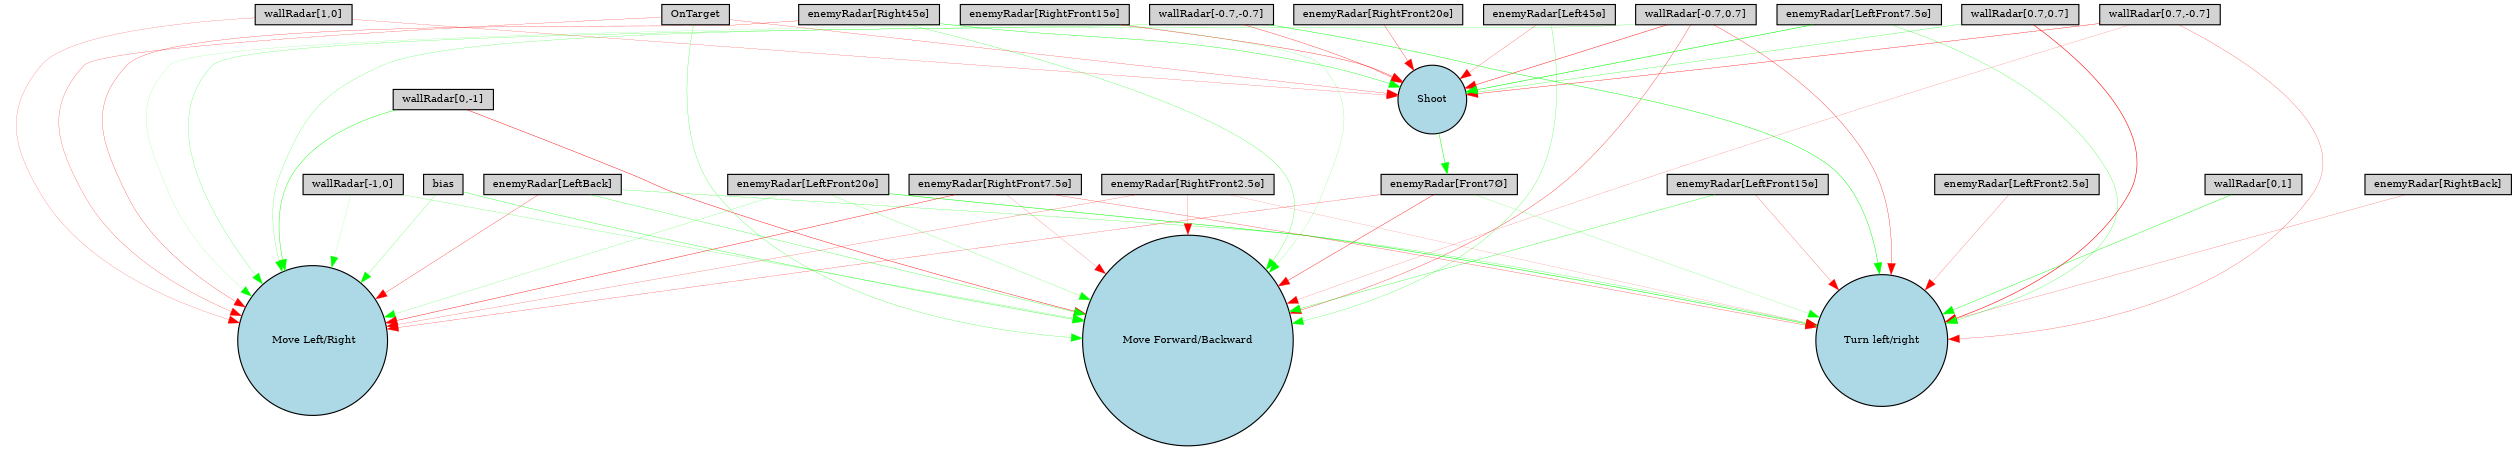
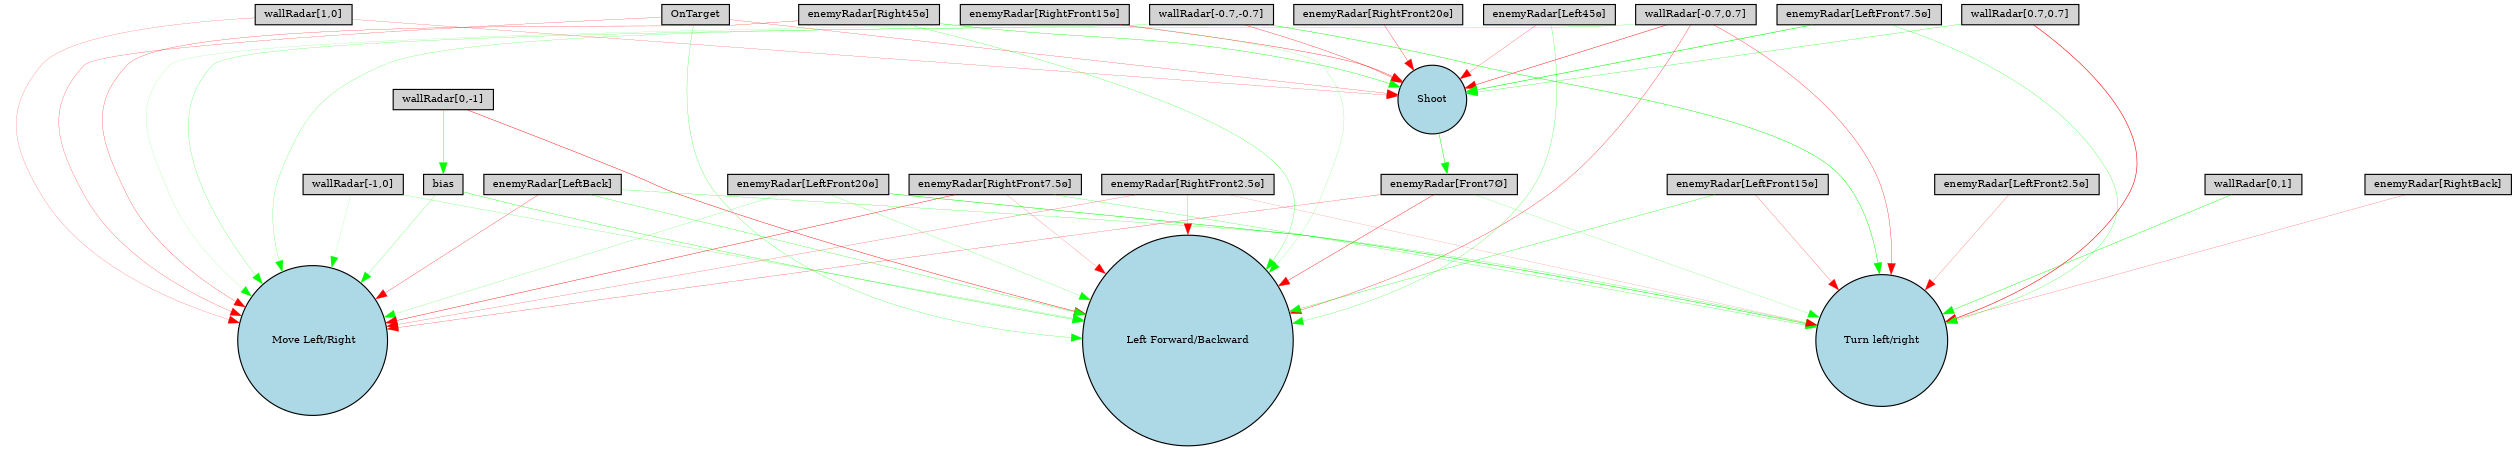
node "wallRadar[0.7,-0.7]": removed
edge "wallRadar[0,-1]" -> "Move Left/Right": now "wallRadar[0,-1]" -> "bias"
edge "enemyRadar[RightFront7.5ø]" -> "Turn left/right": color red -> green
node "Move Forward/Backward": label "Move Forward/Backward" -> "Left Forward/Backward"
